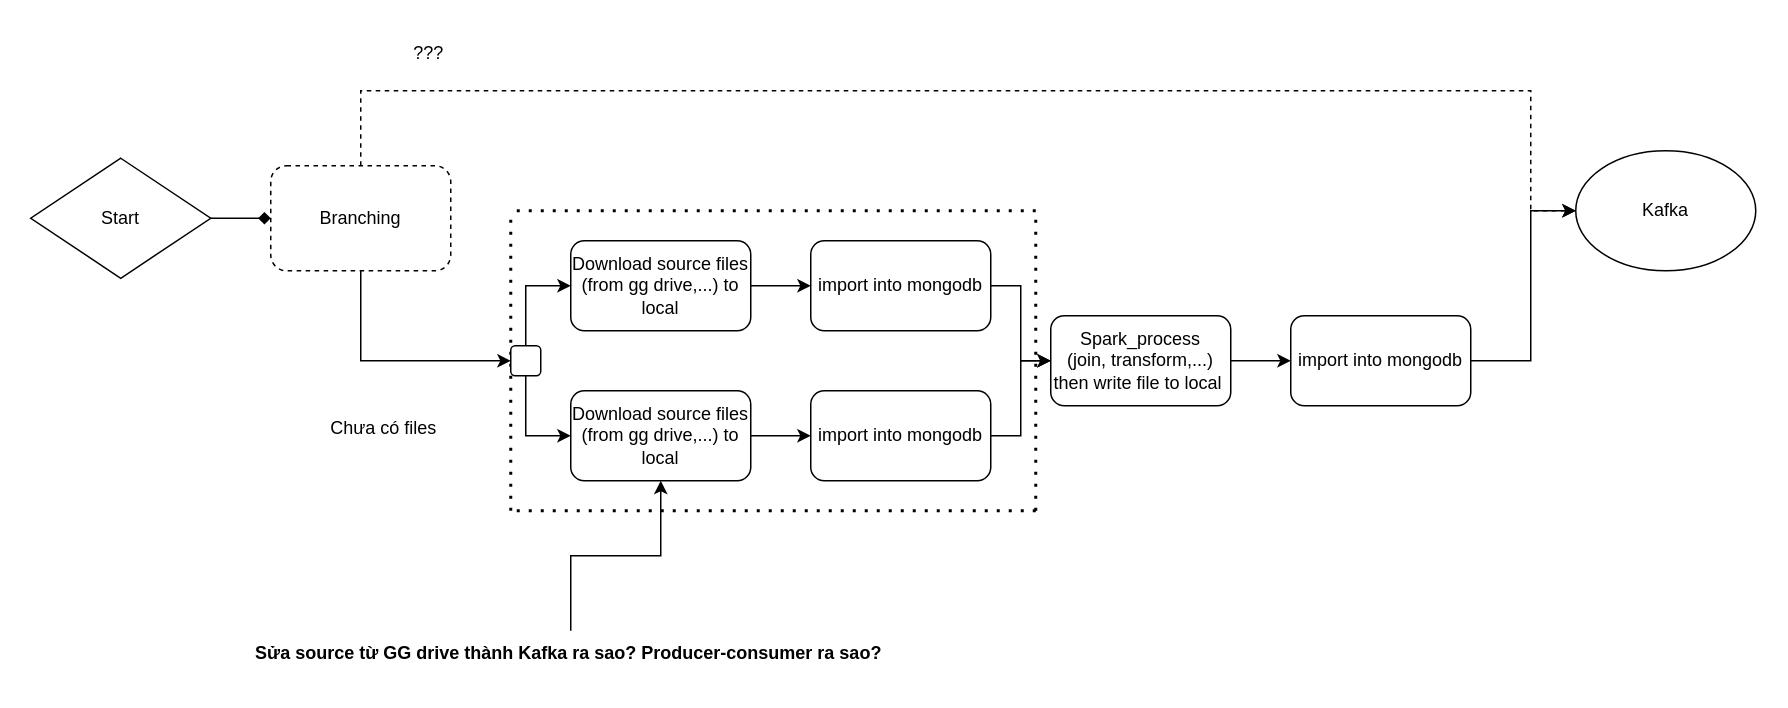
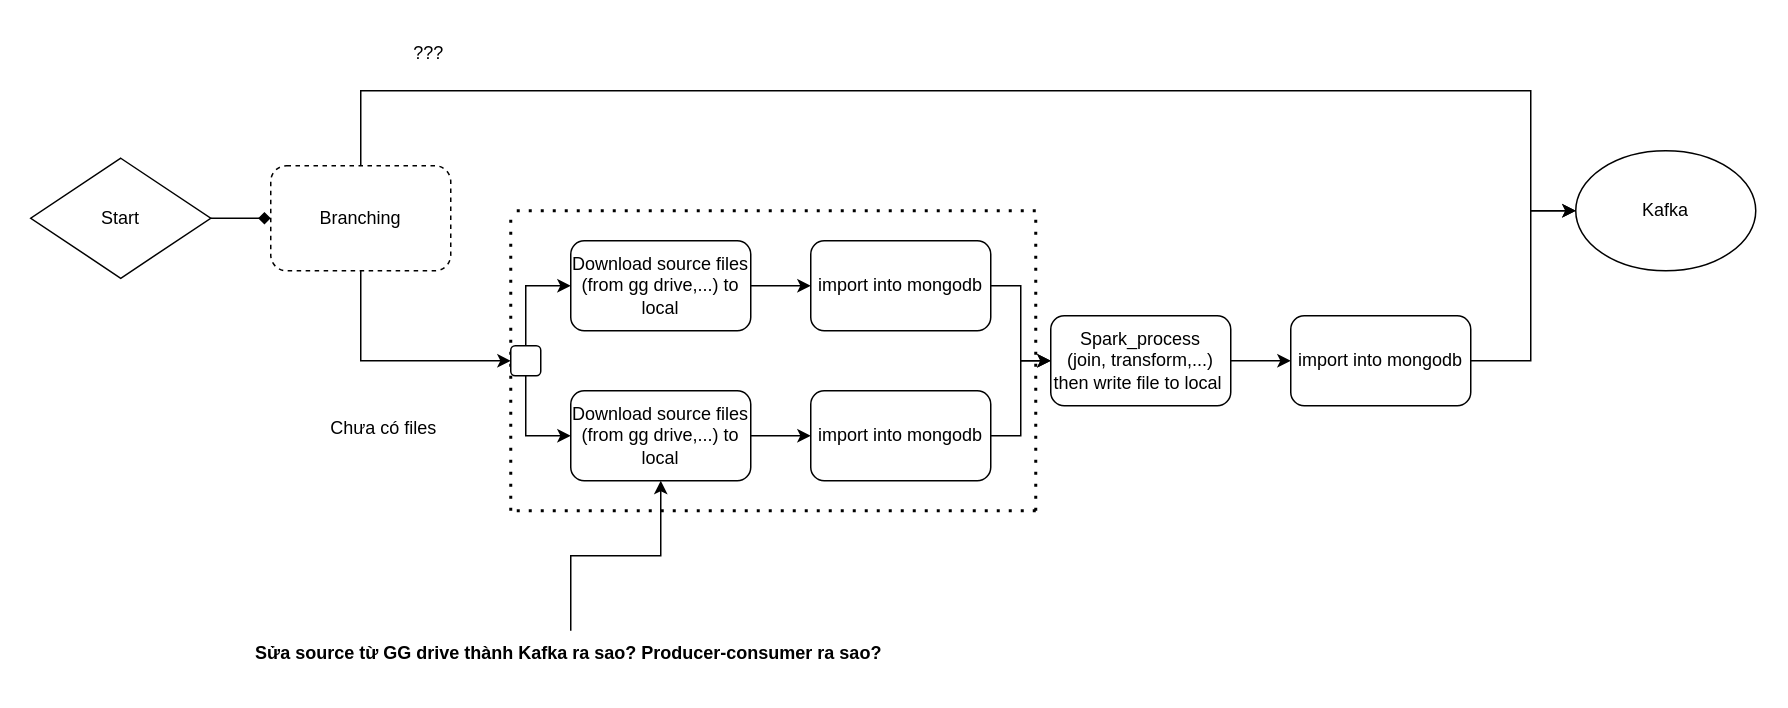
edge "Branching" -> "Kafka": style dashed -> solid
